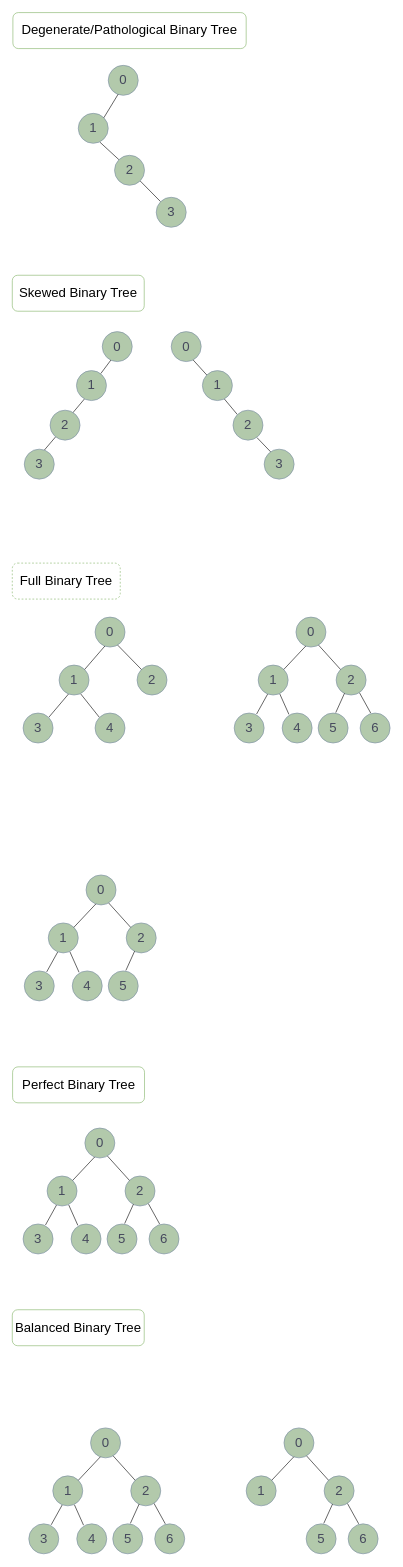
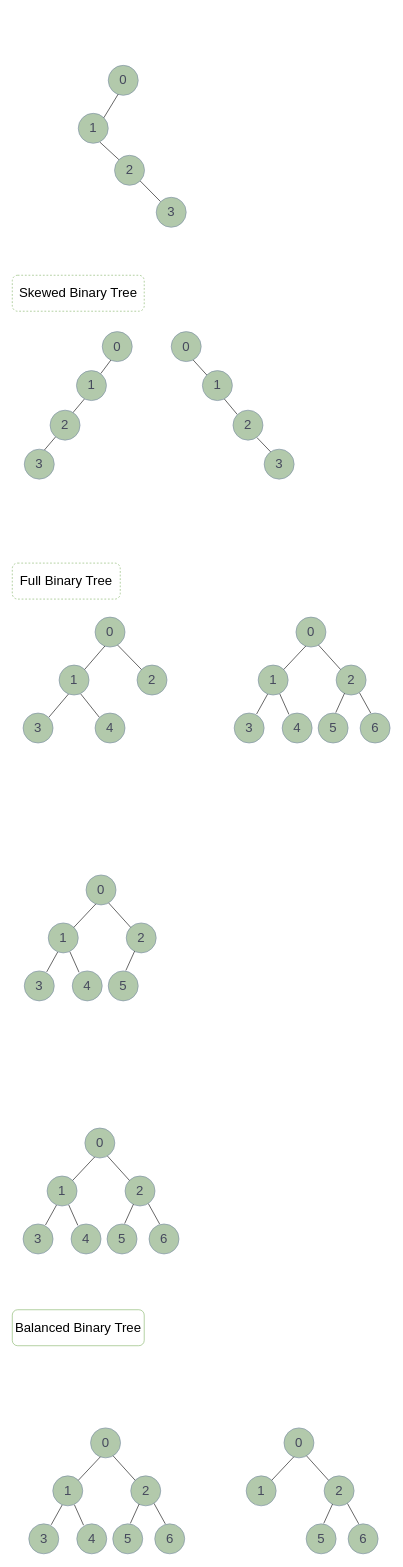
node "Degenerate/Pathological Binary Tree": removed
node "Skewed Binary Tree": style solid -> dashed
node "Perfect Binary Tree": removed
